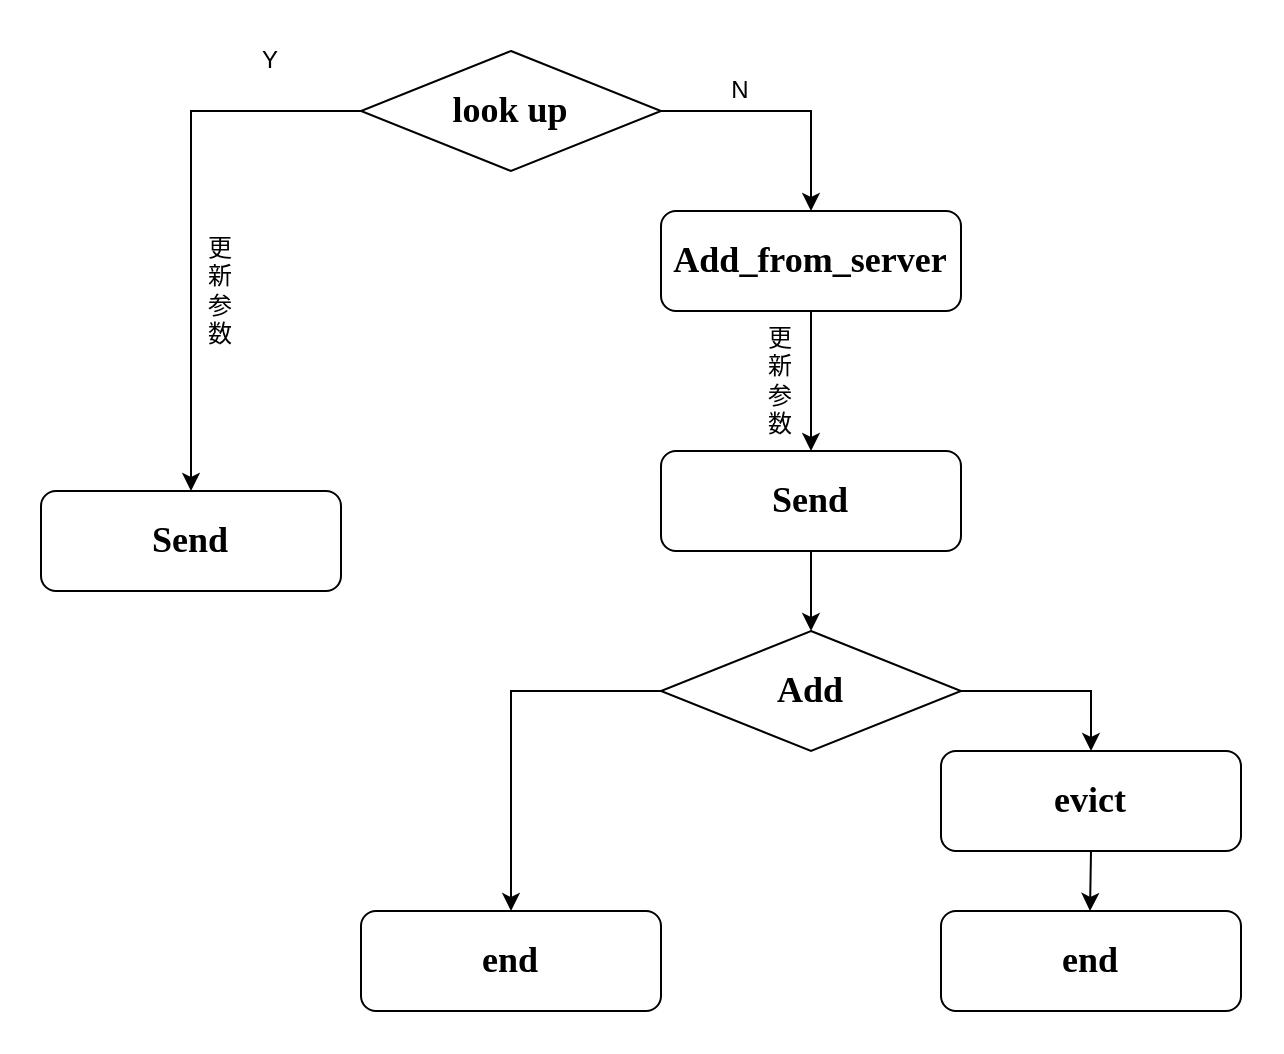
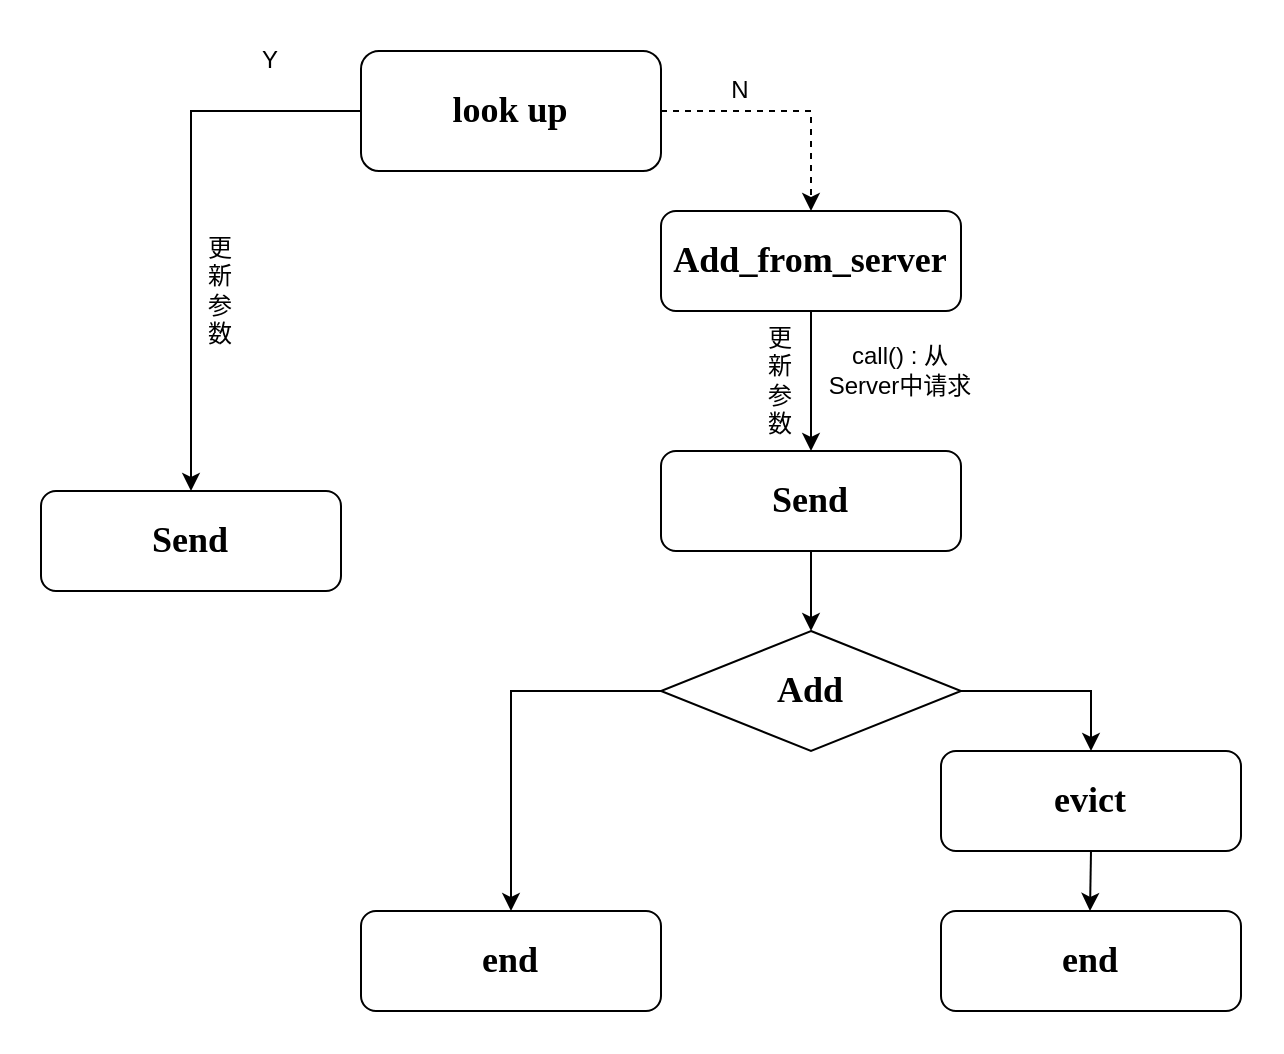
node "look up": shape diamond -> rounded rectangle
edge "look up" -> "Add_from_server": style solid -> dashed
node "call() : 从Server中请求": added
